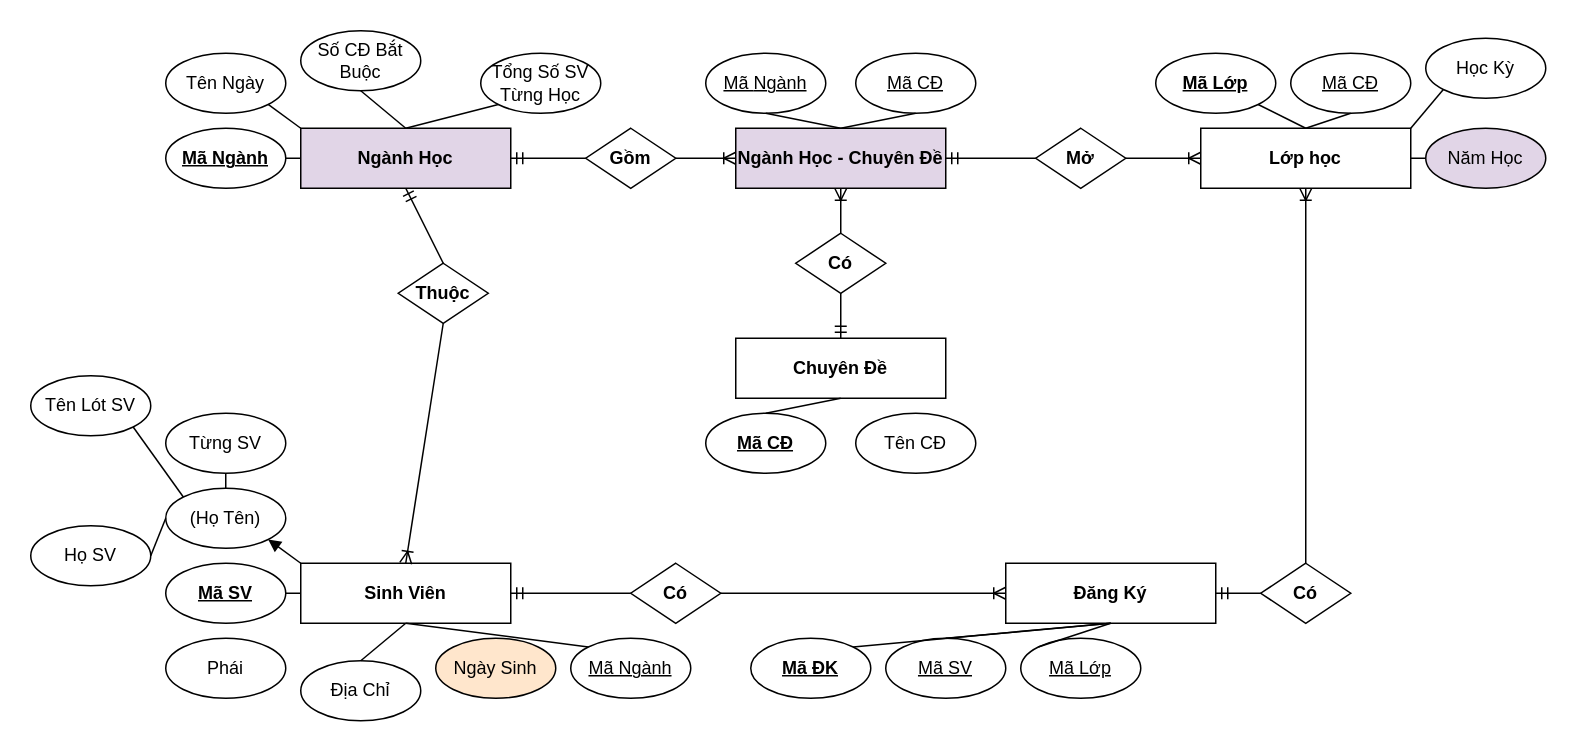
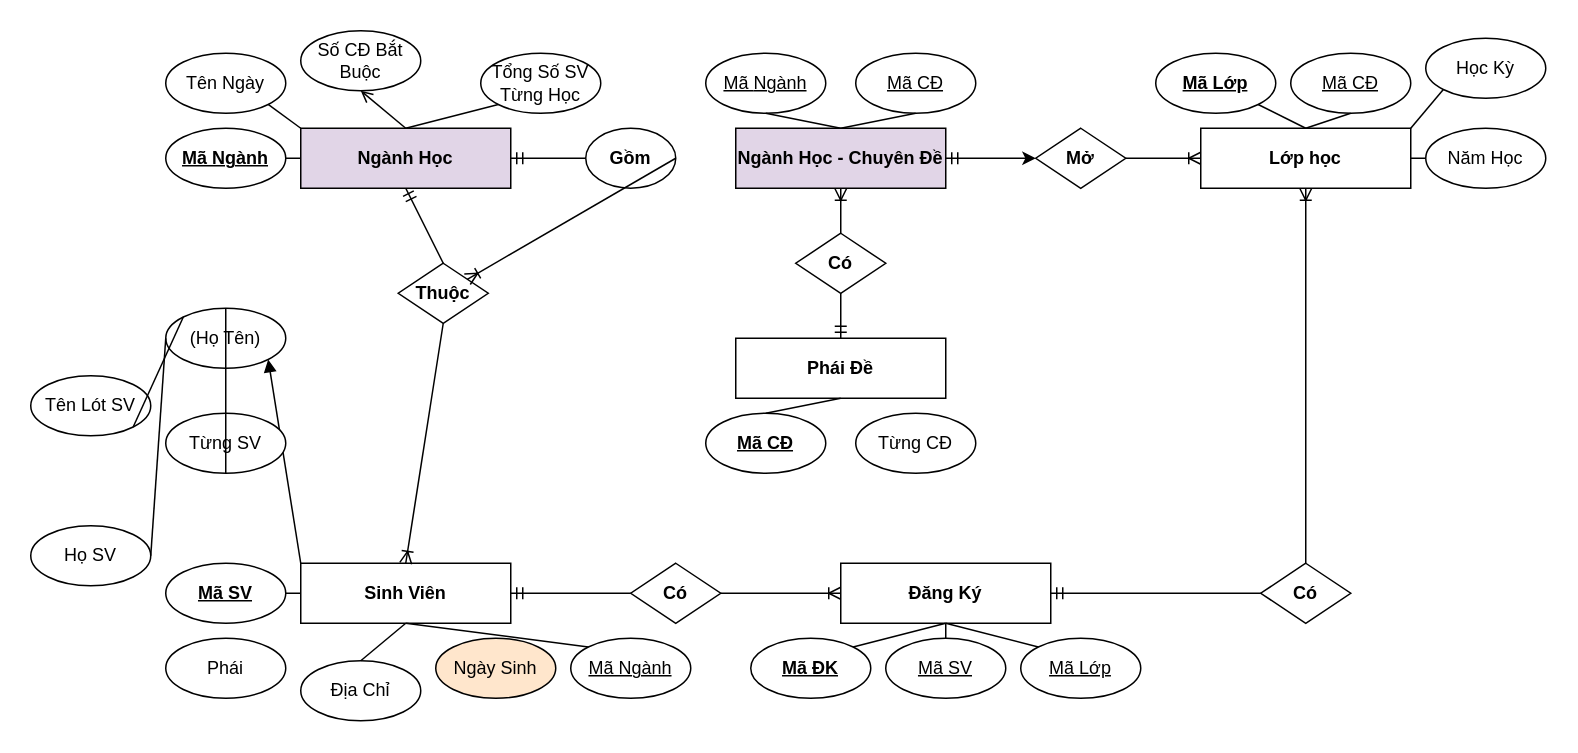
edge "Số CĐ Bắt Buộc" -- "Ngành Học": arrowhead none -> open
node "Gồm": shape diamond -> ellipse
edge "Gồm" -> "Ngành Học - Chuyên Đề": now "Gồm" -> "Thuộc"
edge "Mở" -> "Ngành Học - Chuyên Đề": arrowhead none -> classic
node "Năm Học": fillcolor #e1d5e7 -> #ffffff
node "Chuyên Đề": label "Chuyên Đề" -> "Phái Đề"
node "Tên CĐ": label "Tên CĐ" -> "Từng CĐ"
node "(Họ Tên)": moved (226, 518) -> (226, 338)
node "Đăng Ký": moved (1111, 593) -> (946, 593)
